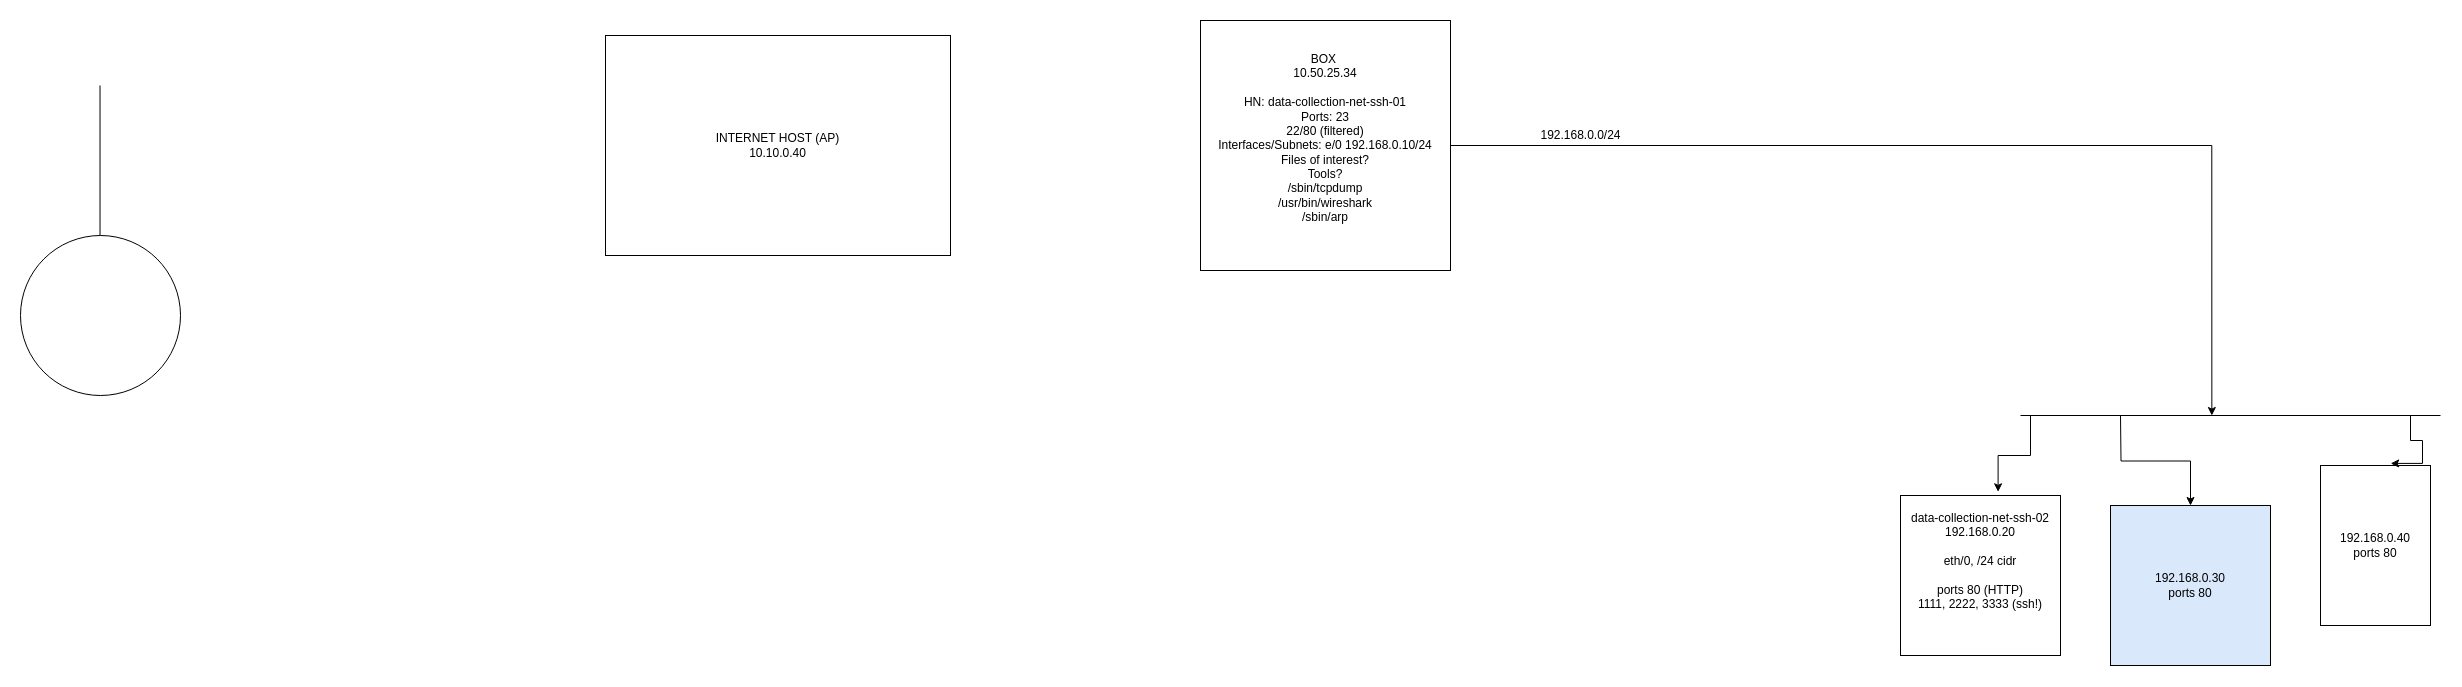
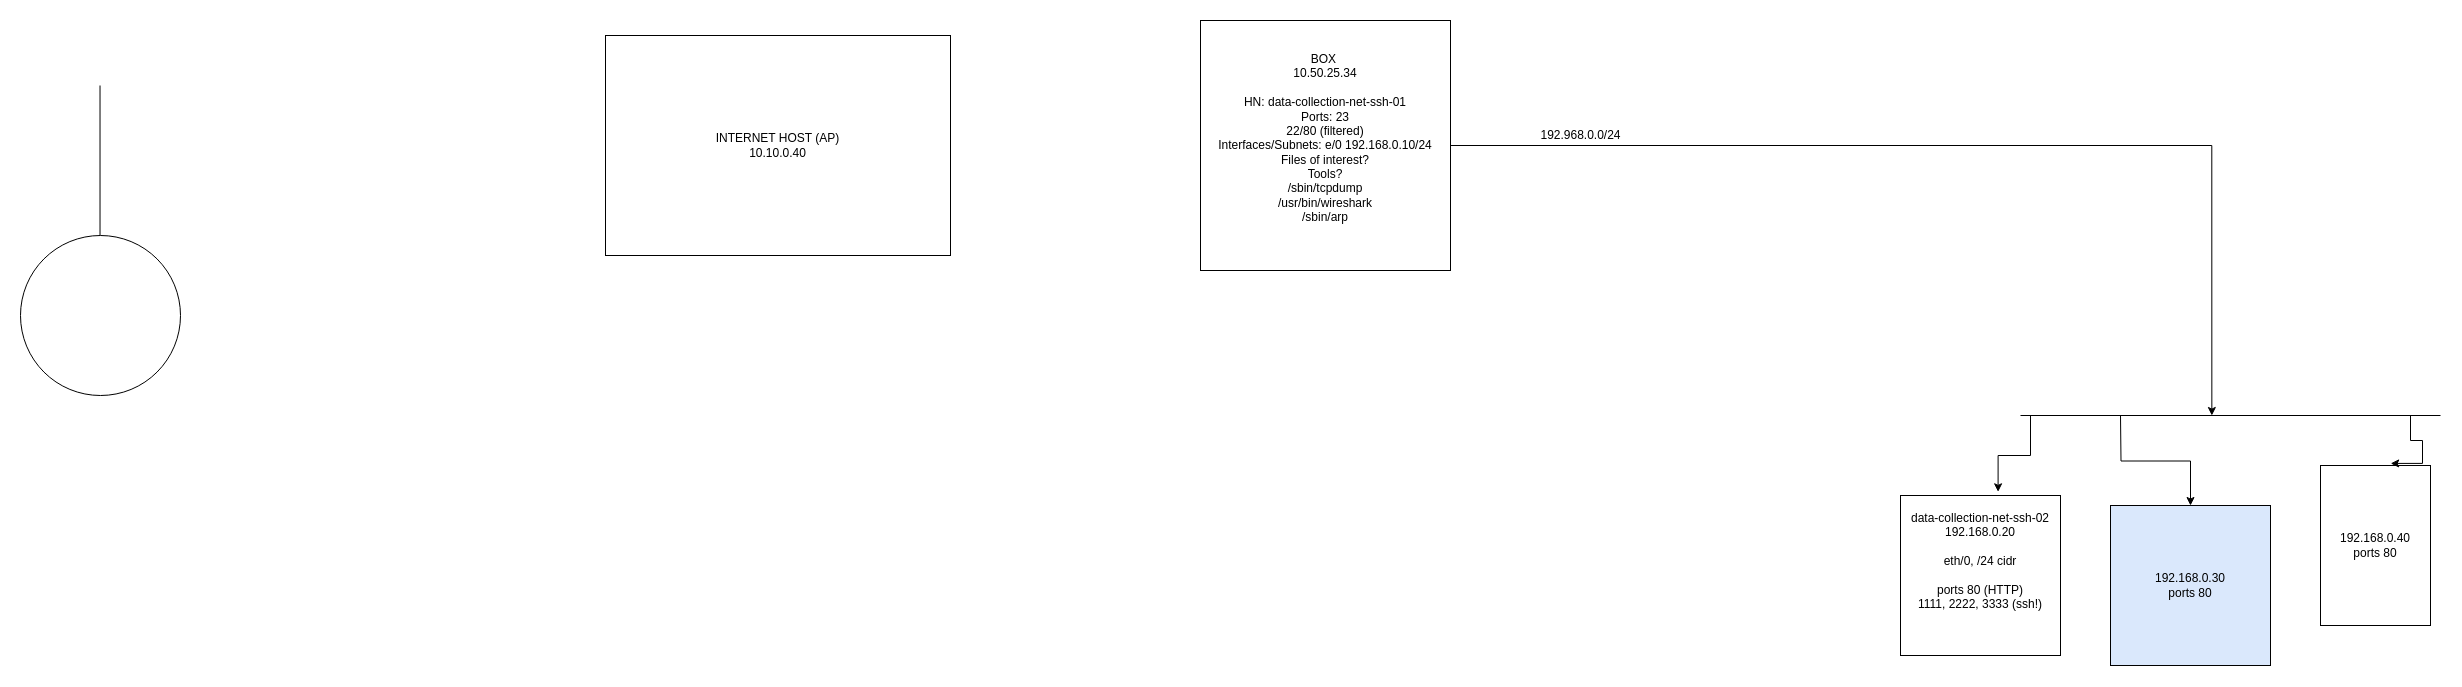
node "192.168.0.0/24": label "192.168.0.0/24" -> "192.968.0.0/24"
